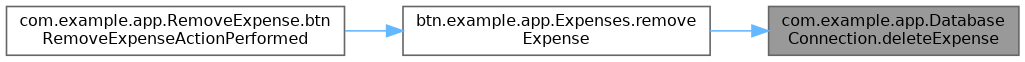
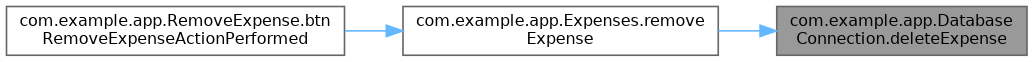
node "btn.example.app.Expenses.remove Expense": label "btn.example.app.Expenses.remove Expense" -> "com.example.app.Expenses.remove Expense"
